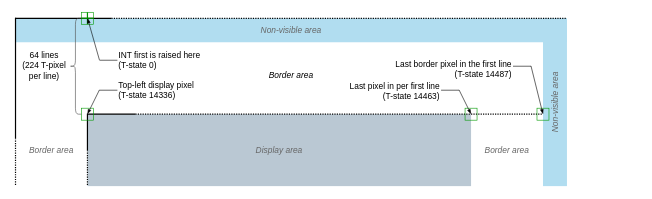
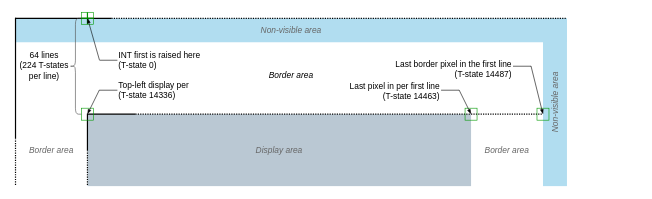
node "64 lines (224 T-pixel per line)": label "64 lines (224 T-pixel per line)" -> "64 lines (224 T-states per line)"
node "Top-left display pixel (T-state 14336)": label "Top-left display pixel (T-state 14336)" -> "Top-left display per (T-state 14336)"
